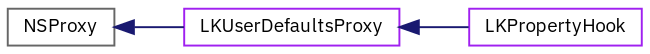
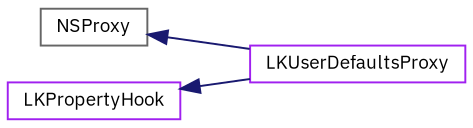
edge "LKPropertyHook" -> "LKUserDefaultsProxy": reversed
